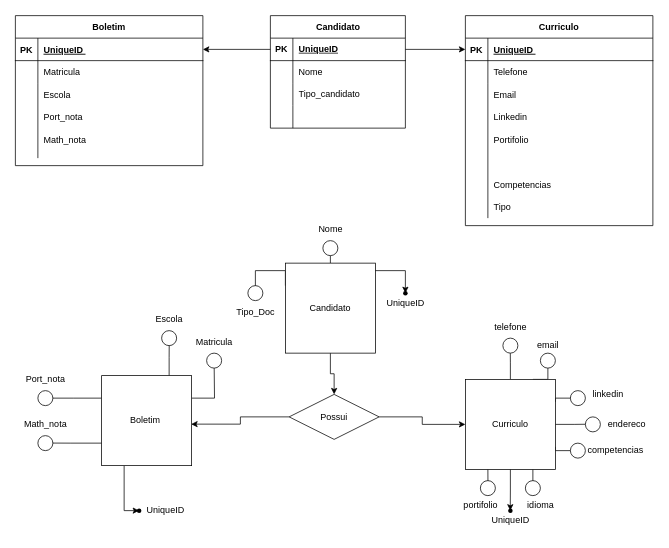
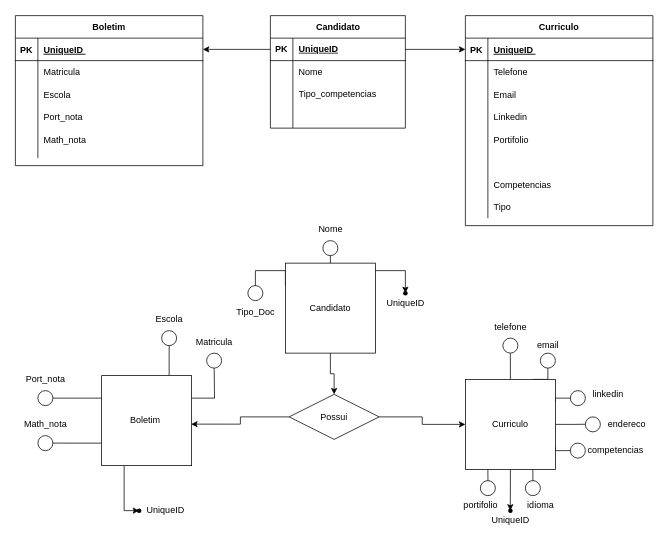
node "Tipo_candidato": label "Tipo_candidato" -> "Tipo_competencias"
